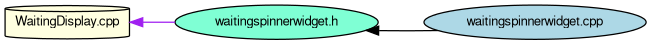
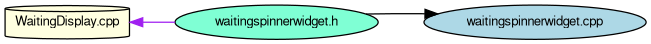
edge "waitingspinnerwidget.cpp" -> "waitingspinnerwidget.h": reversed
